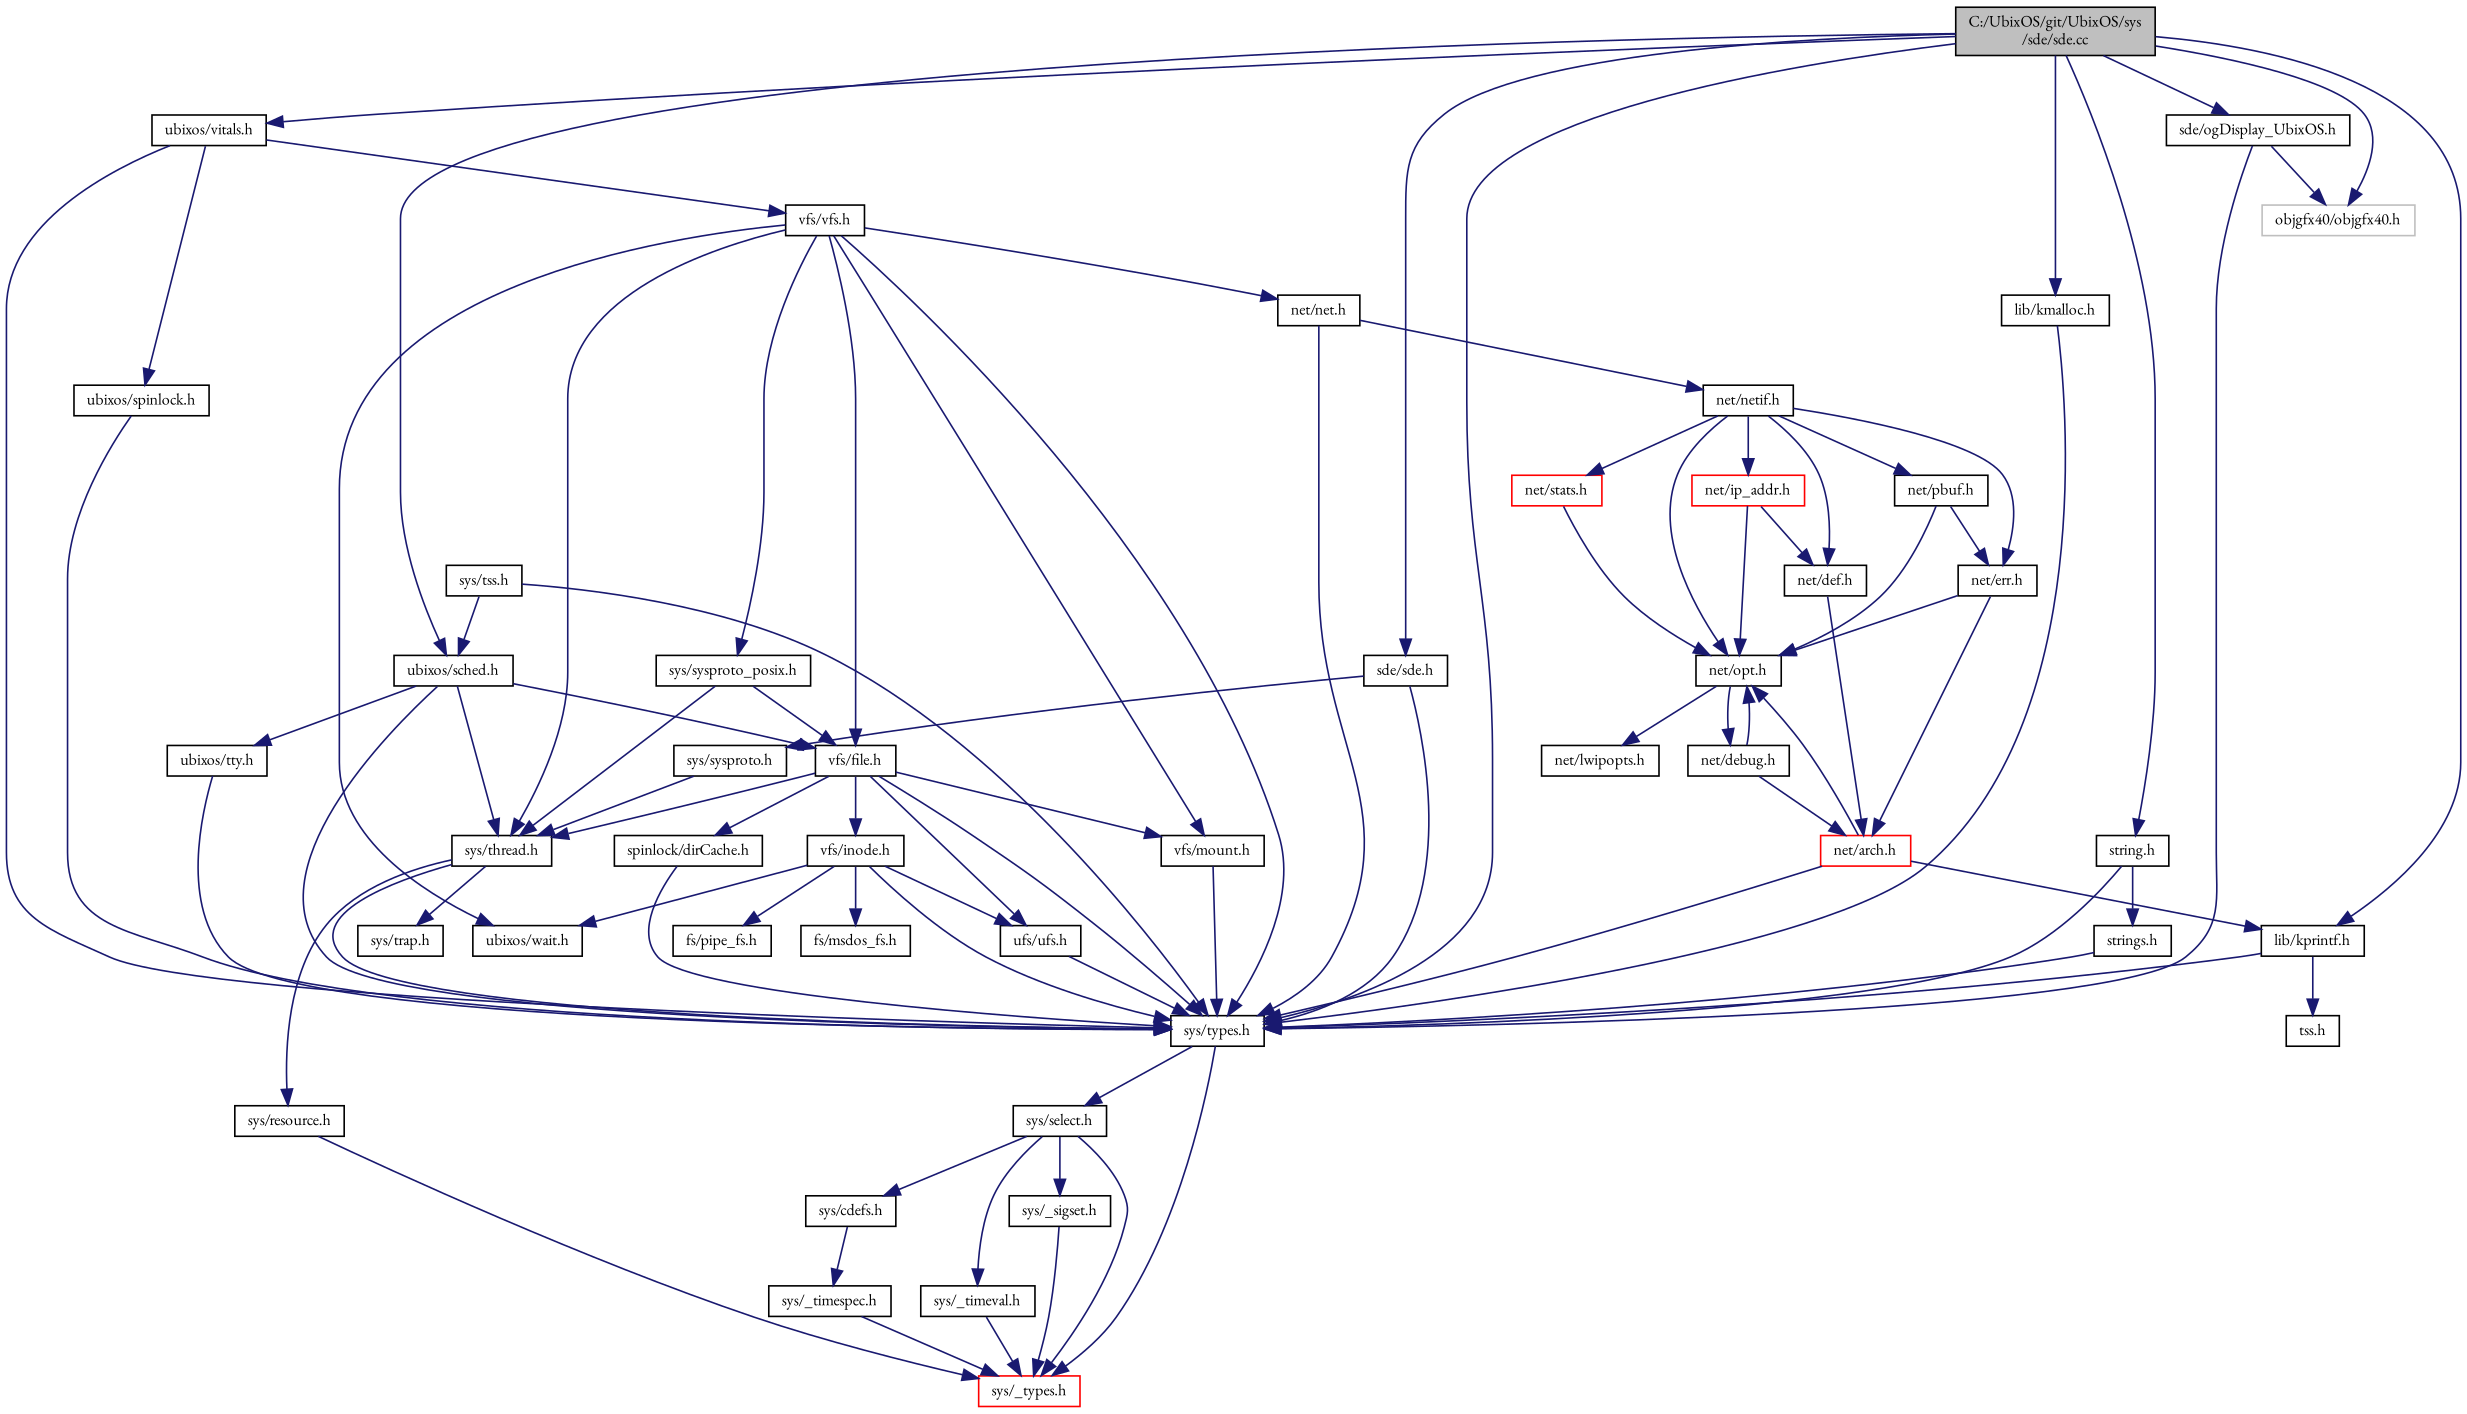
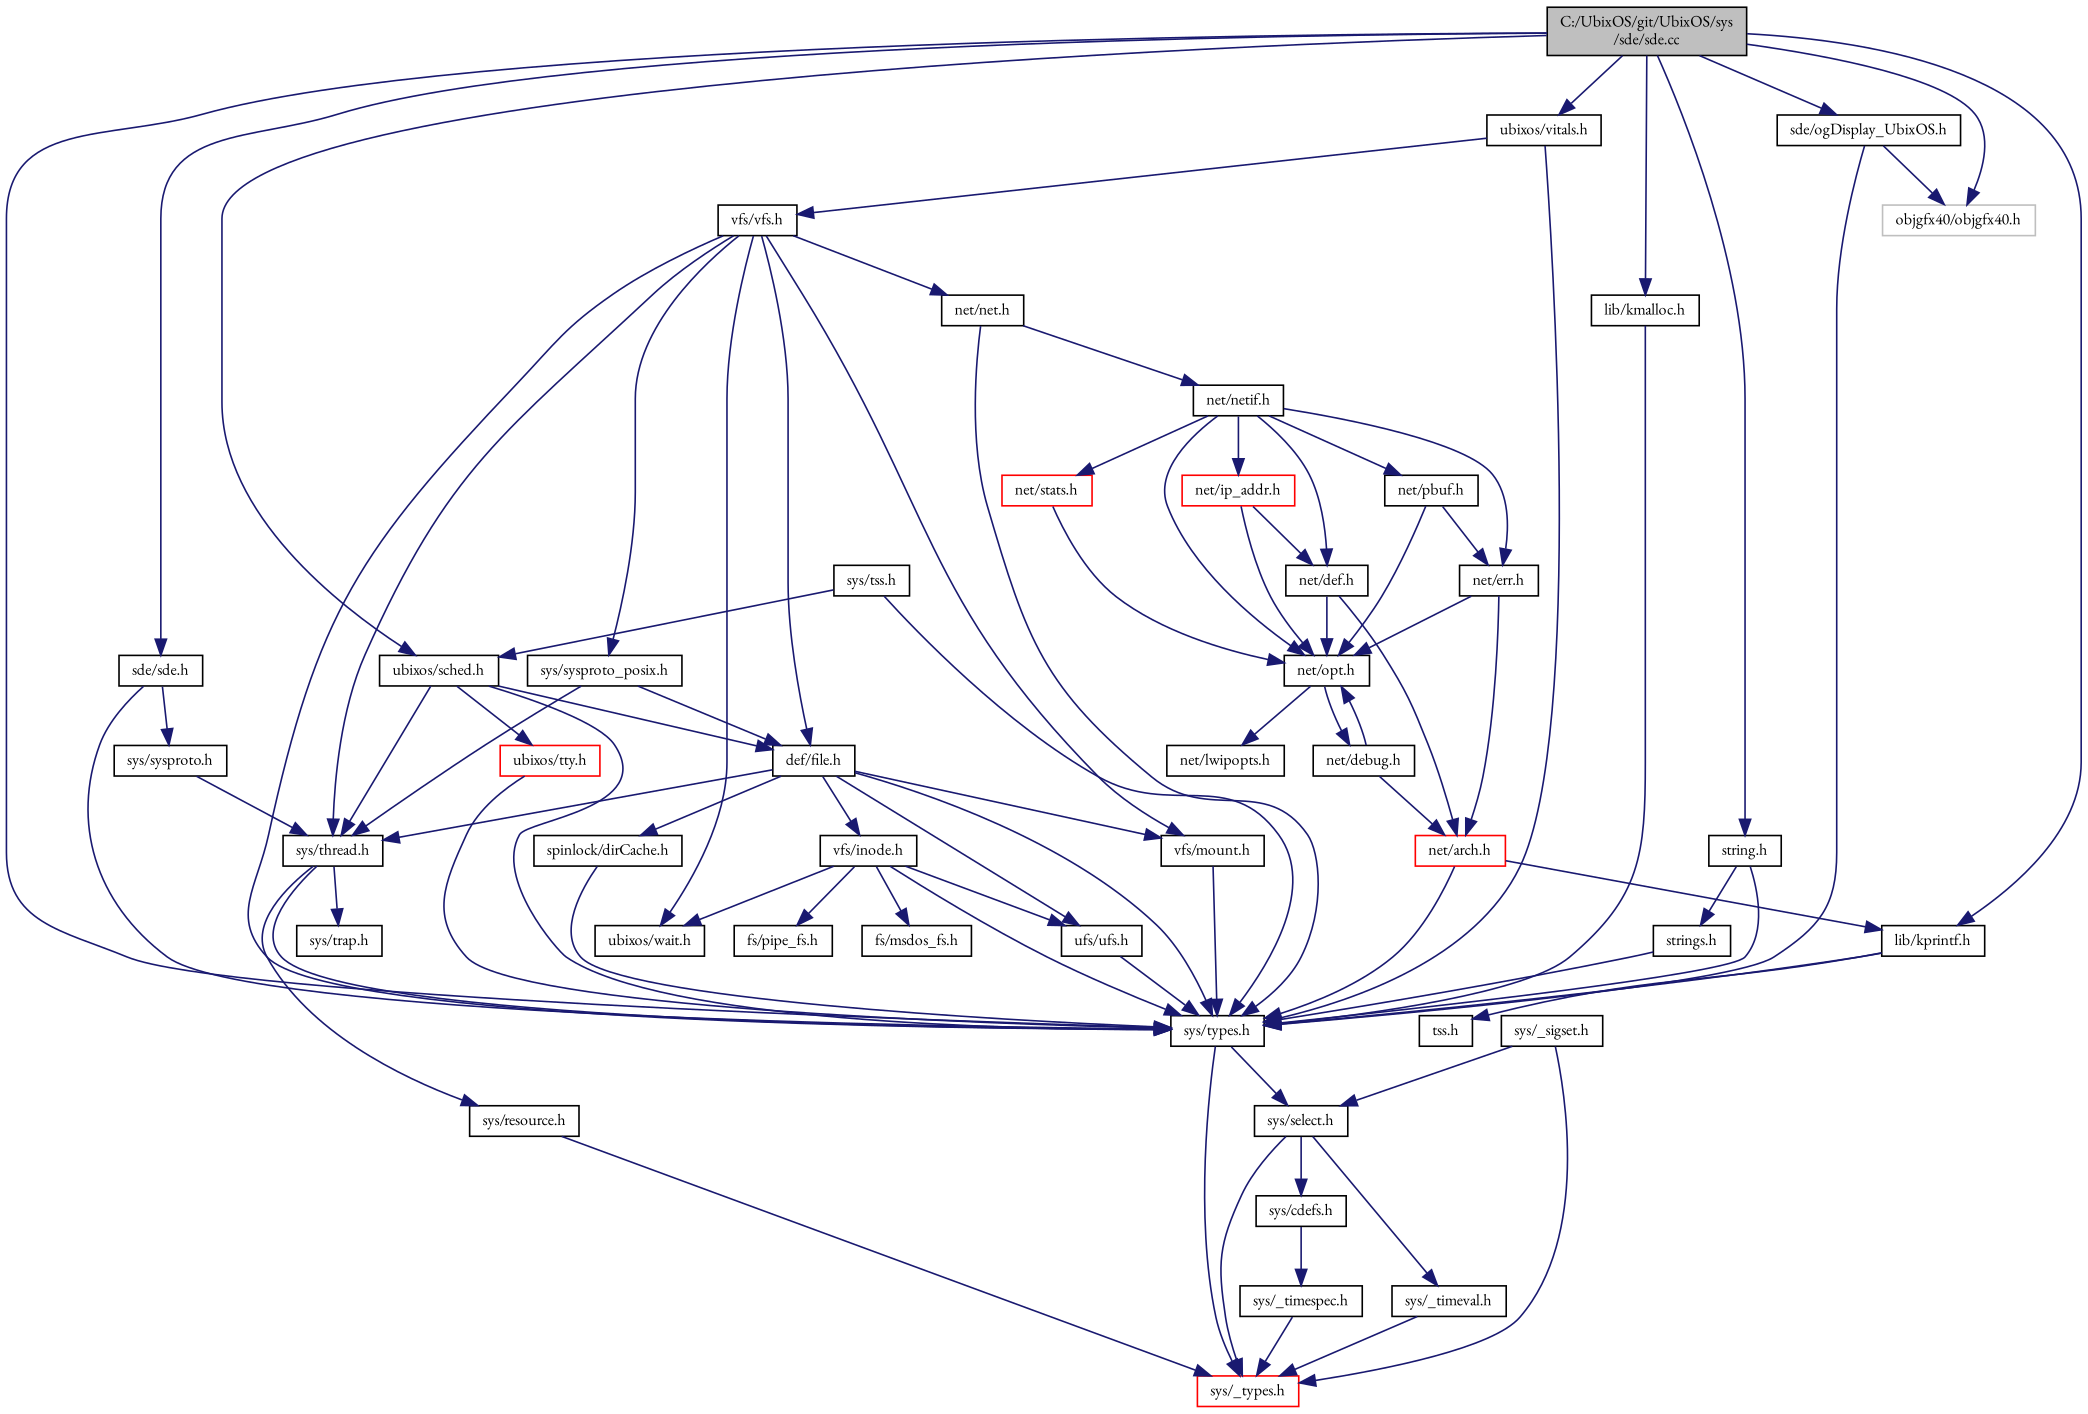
node "ubixos/spinlock.h": removed
node "ubixos/tty.h": color black -> red
node "vfs/file.h": label "vfs/file.h" -> "def/file.h"
edge "net/arch.h" -> "net/opt.h": now "net/def.h" -> "net/opt.h"
edge "sys/select.h" -> "sys/_sigset.h": reversed
